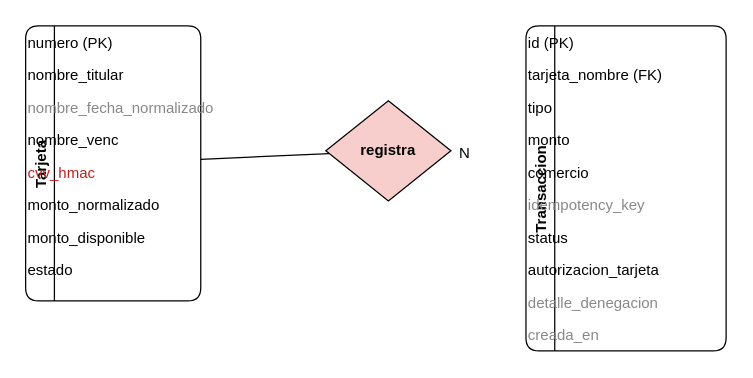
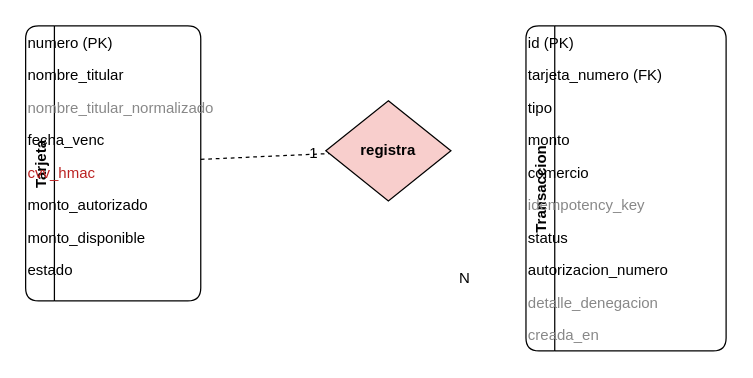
node "tarjeta_nombre (FK)": label "tarjeta_nombre (FK)" -> "tarjeta_numero (FK)"
node "nombre_fecha_normalizado": label "nombre_fecha_normalizado" -> "nombre_titular_normalizado"
node "nombre_venc": label "nombre_venc" -> "fecha_venc"
node "1": added
node "N": moved (482, 153) -> (482, 278)
edge "registra" -- "Tarjeta": style solid -> dashed
node "monto_normalizado": label "monto_normalizado" -> "monto_autorizado"
node "autorizacion_tarjeta": label "autorizacion_tarjeta" -> "autorizacion_numero"
